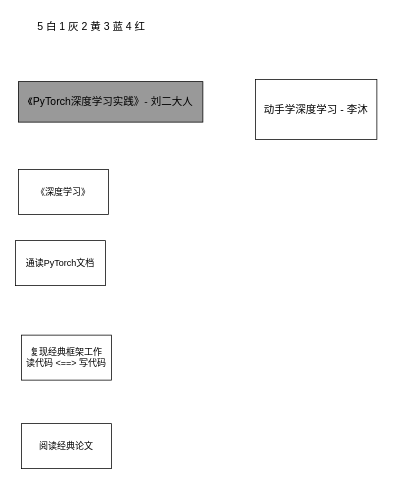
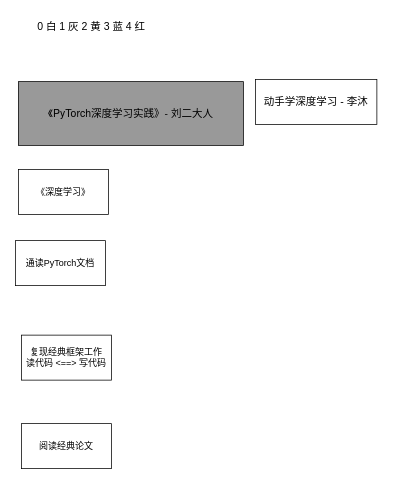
node "5 白 1 灰 2 黄 3 蓝 4 红": label "5 白 1 灰 2 黄 3 蓝 4 红" -> "0 白 1 灰 2 黄 3 蓝 4 红"
node "《PyTorch深度学习实践》- 刘二大人": size 185x41 -> 225x64
node "动手学深度学习 - 李沐": size 122x60 -> 122x45
